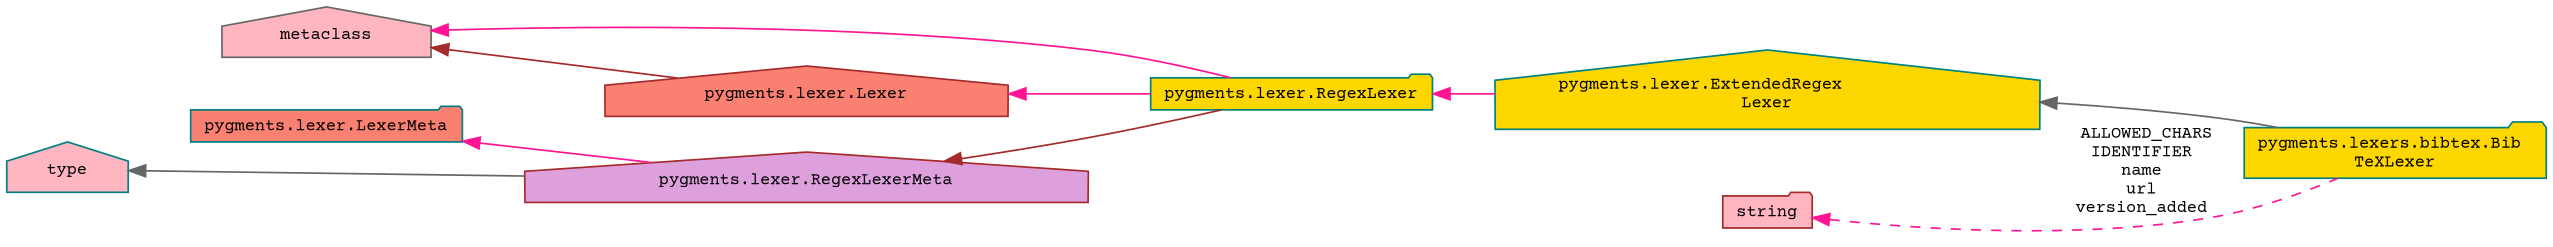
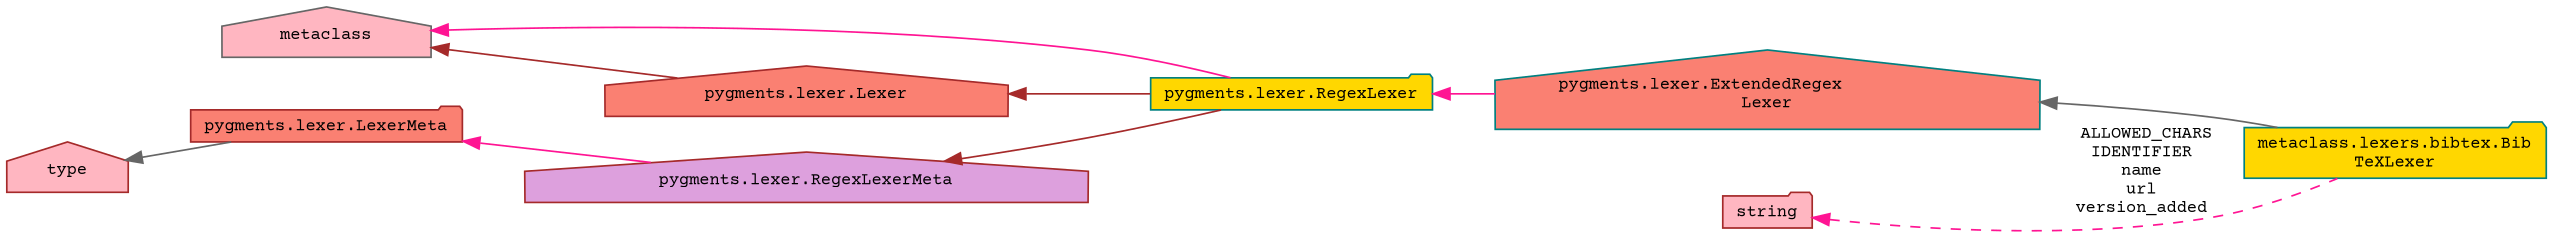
edge "pygments.lexer.RegexLexer" -> "pygments.lexer.Lexer": color deeppink -> brown
node "pygments.lexer.ExtendedRegex Lexer": fillcolor gold -> salmon
node "pygments.lexer.LexerMeta": color teal -> brown
node "pygments.lexers.bibtex.Bib TeXLexer": label "pygments.lexers.bibtex.Bib TeXLexer" -> "metaclass.lexers.bibtex.Bib TeXLexer"
node "type": color teal -> brown
edge "pygments.lexer.RegexLexerMeta" -> "type": now "pygments.lexer.LexerMeta" -> "type"
